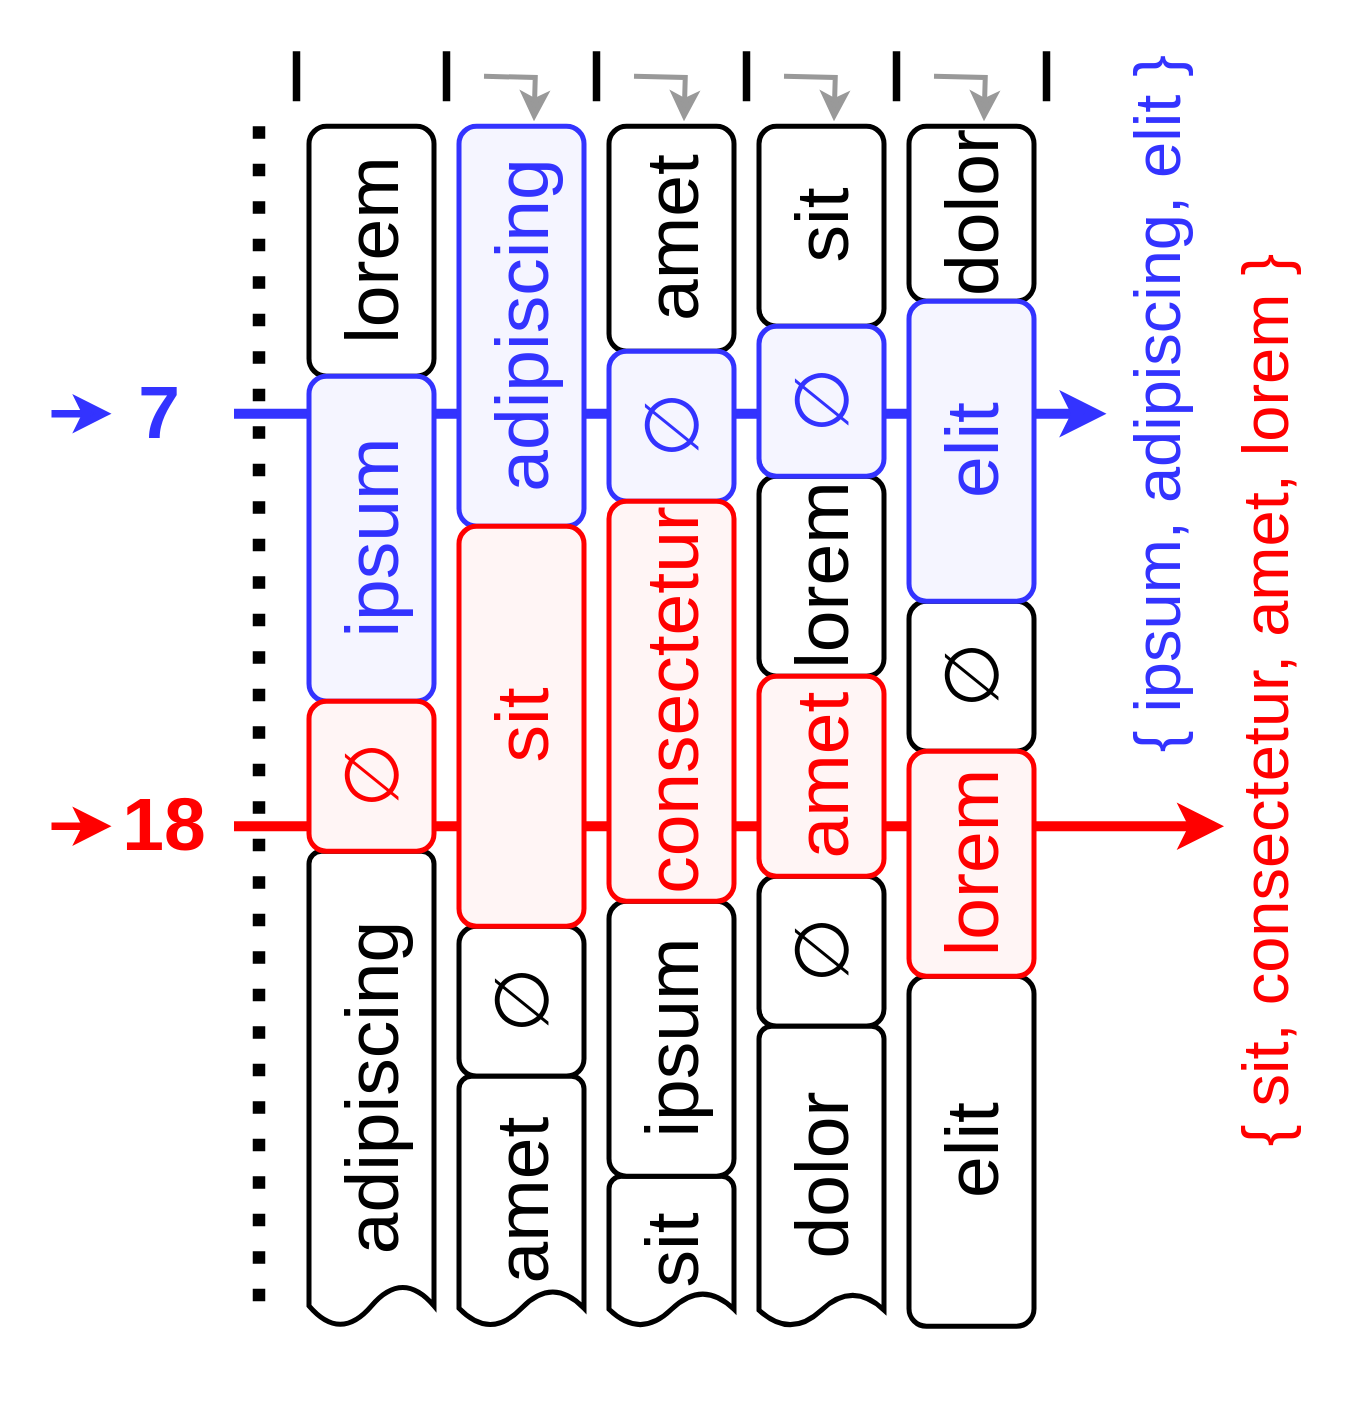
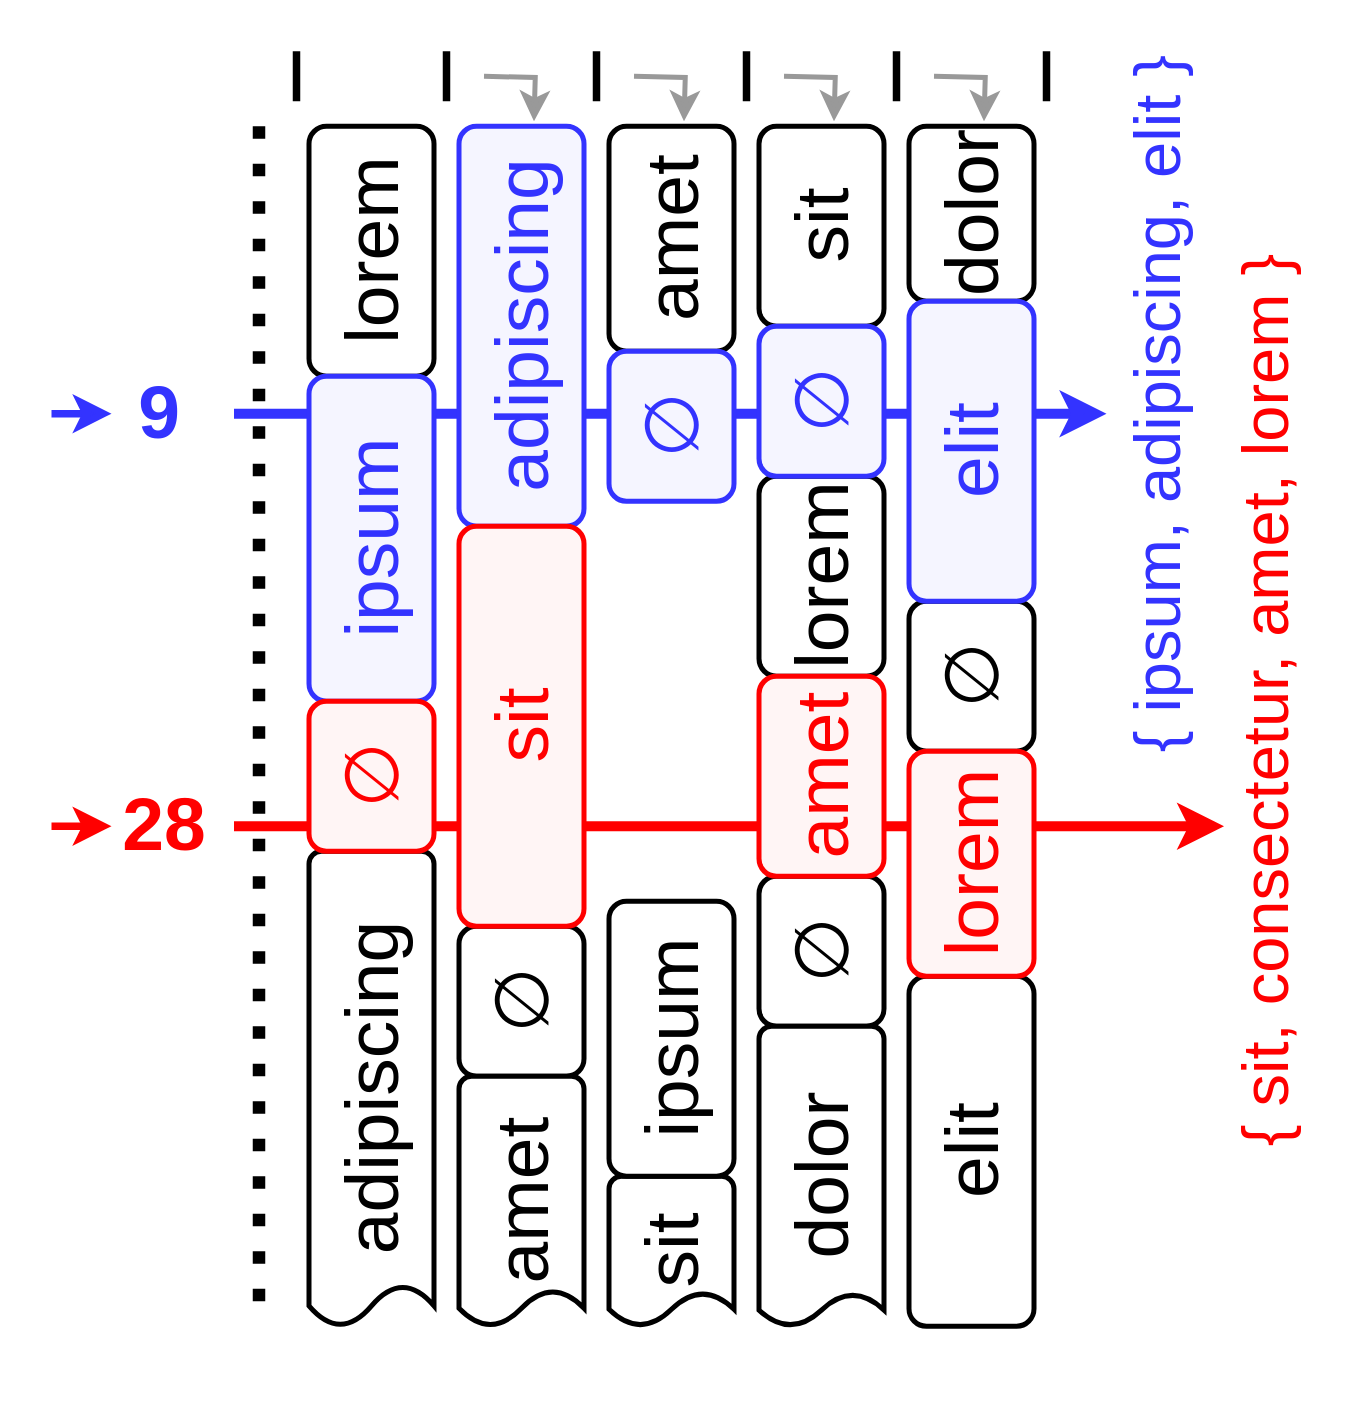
node "7": label "7" -> "9"
node "consectetur": removed
node "18": label "18" -> "28"
